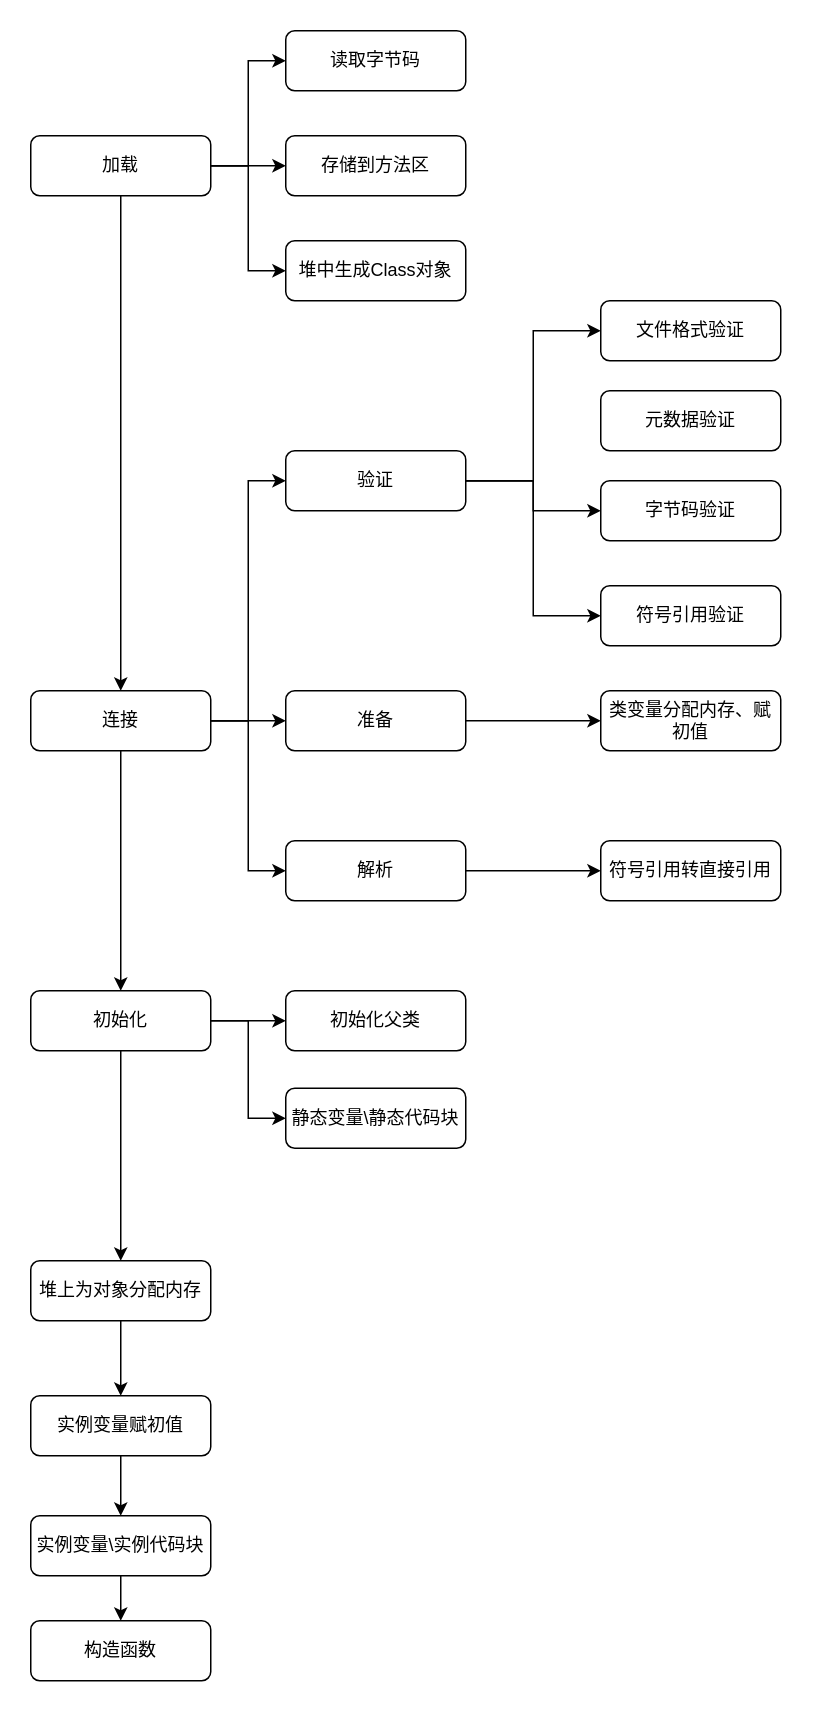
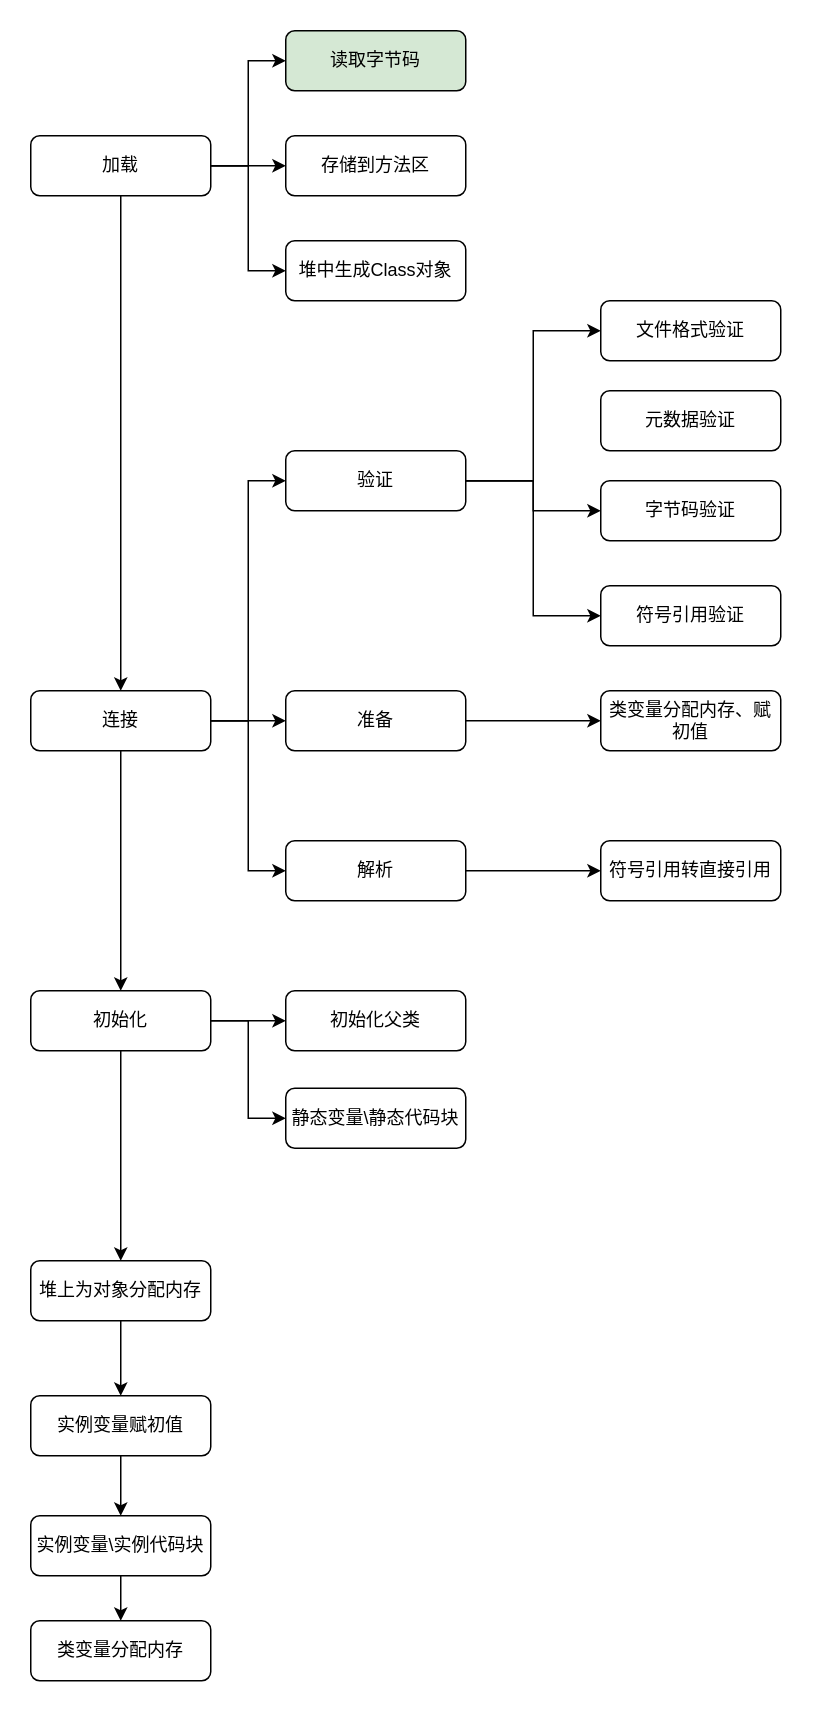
node "读取字节码": fillcolor #ffffff -> #d5e8d4
node "构造函数": label "构造函数" -> "类变量分配内存"
